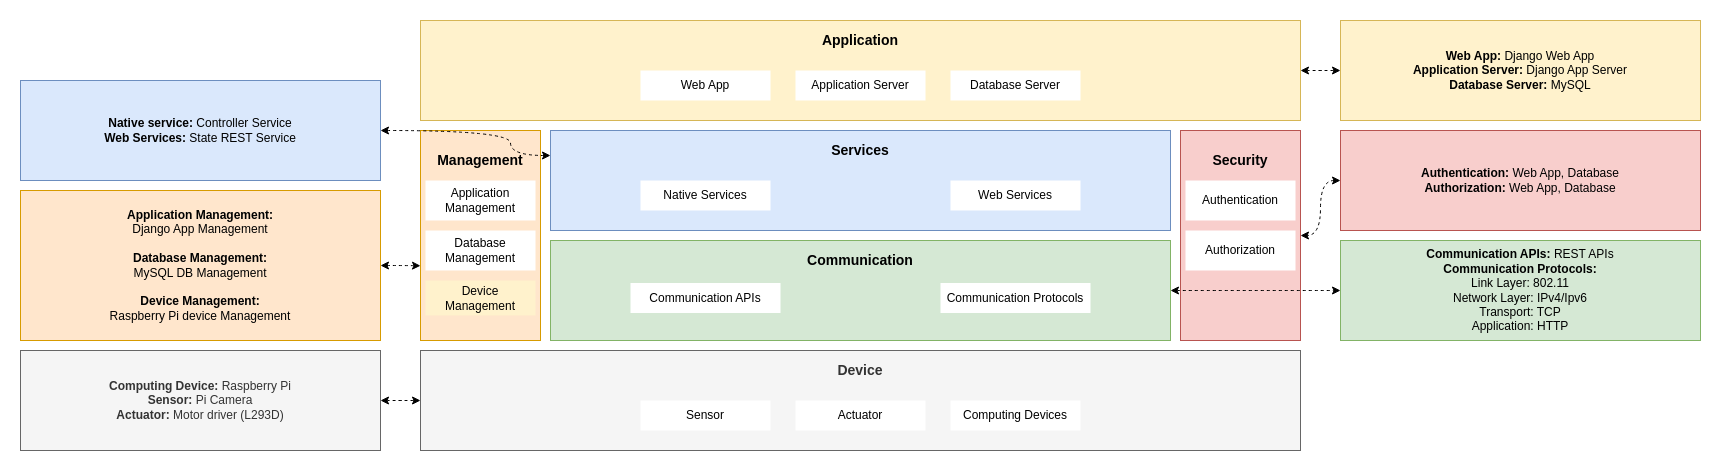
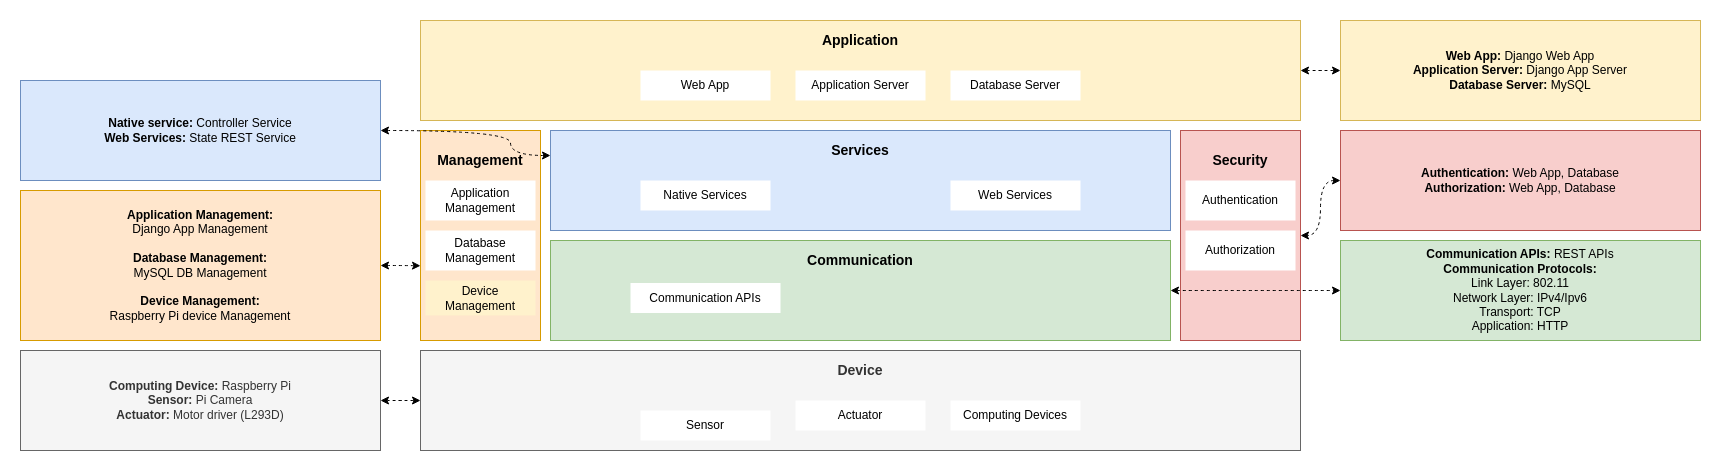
node "Communication Protocols": removed
node "Sensor": moved (706, 416) -> (706, 426)
